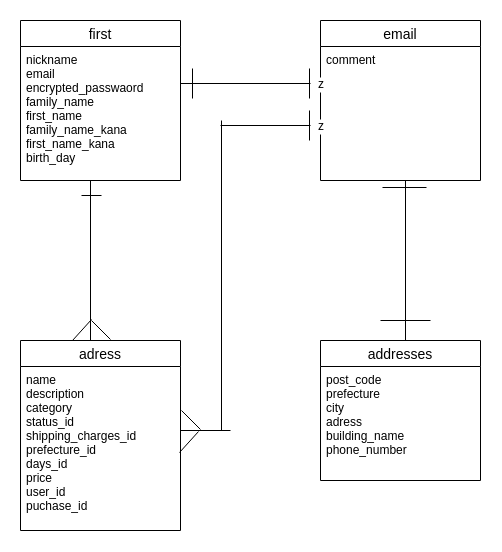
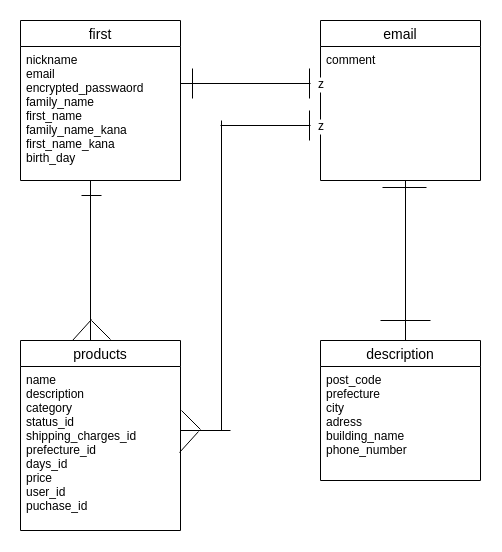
node "adress": label "adress" -> "products"
node "addresses": label "addresses" -> "description"
